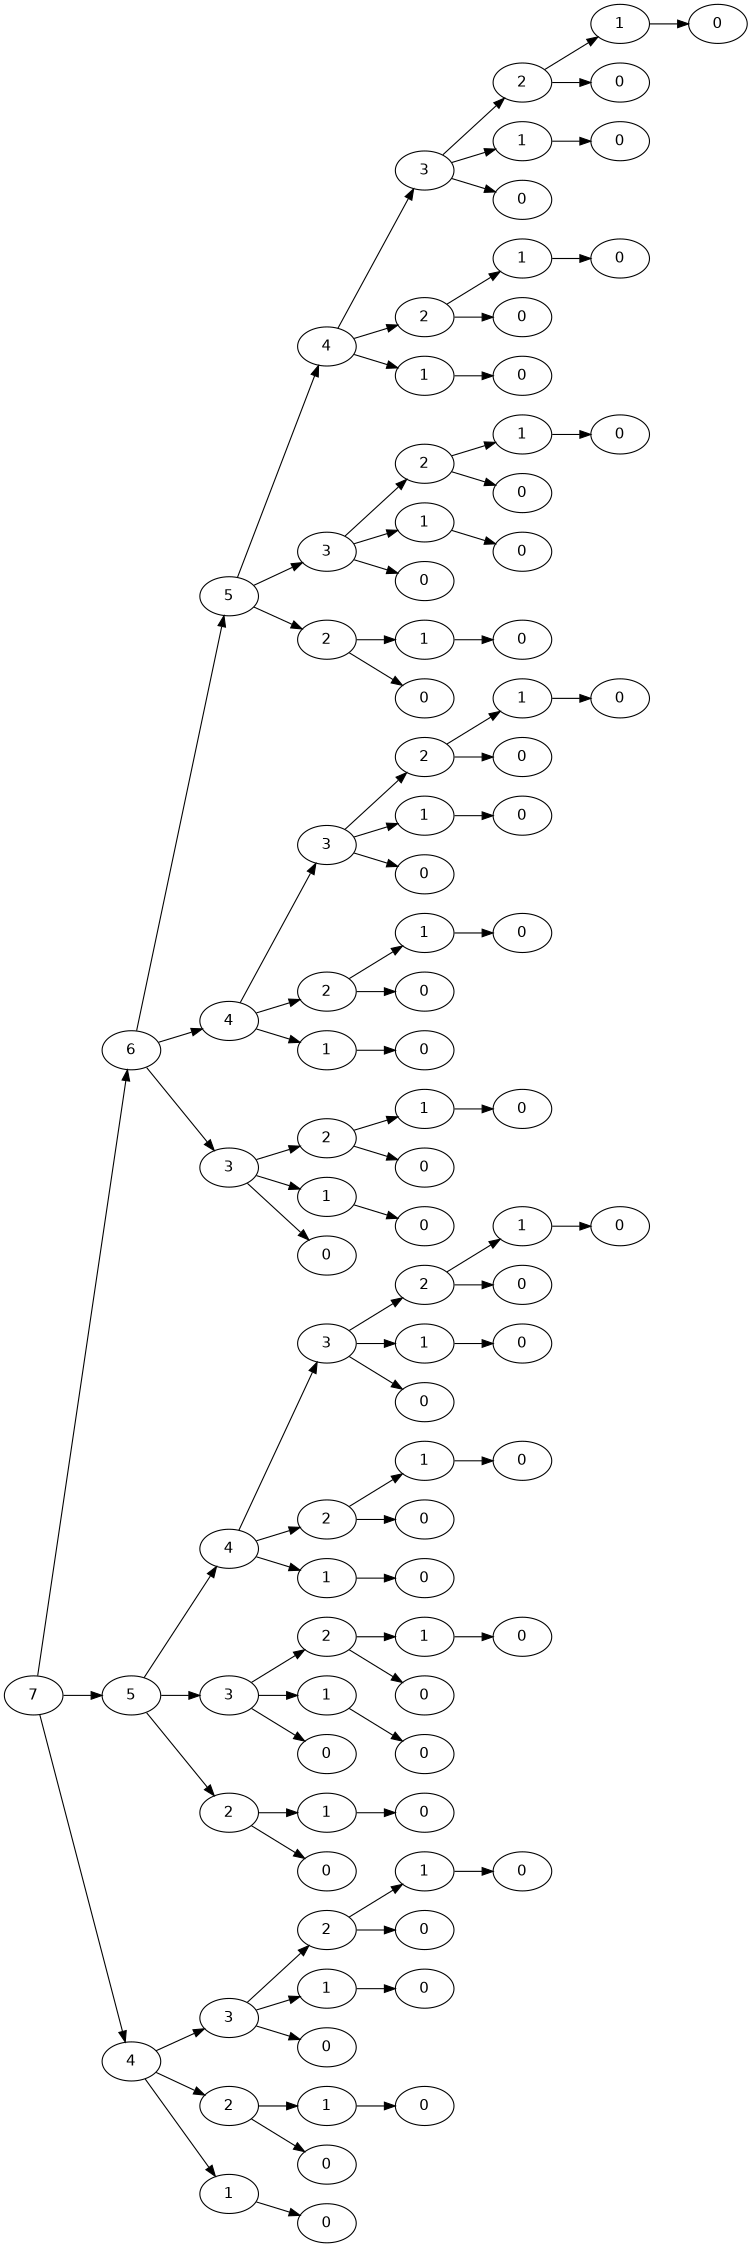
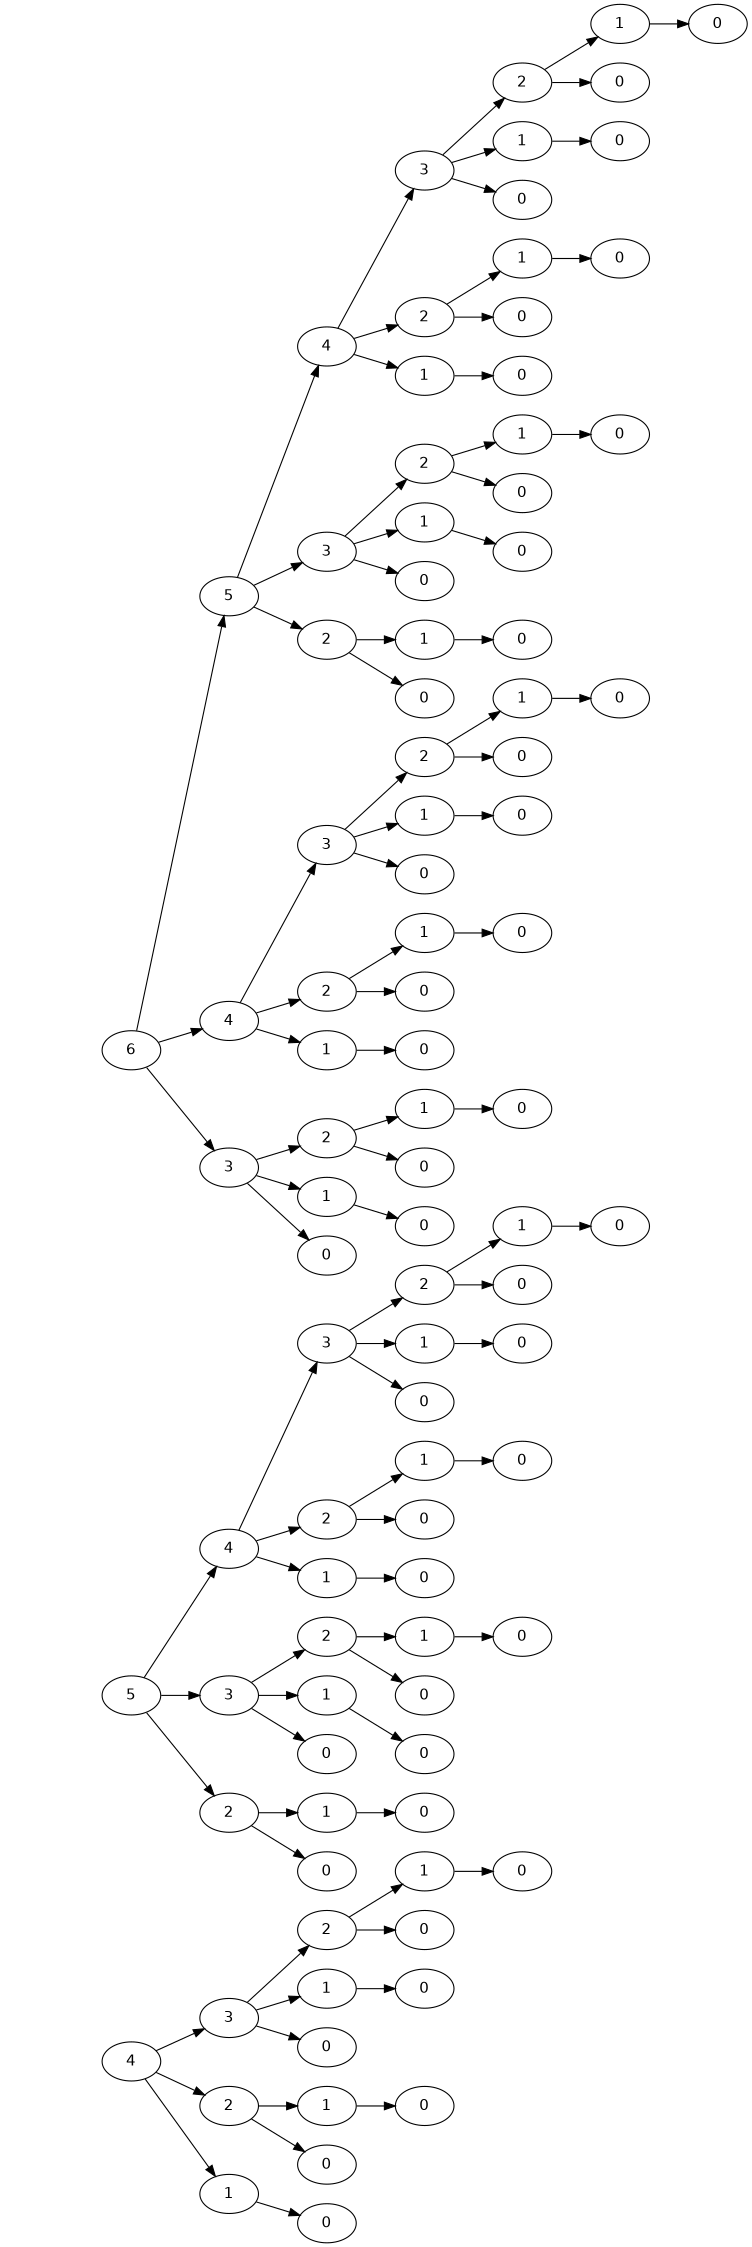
node "7": removed
